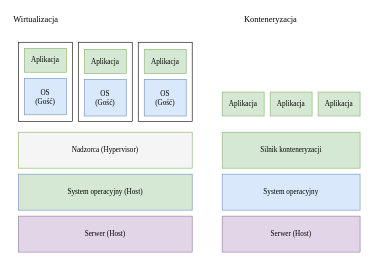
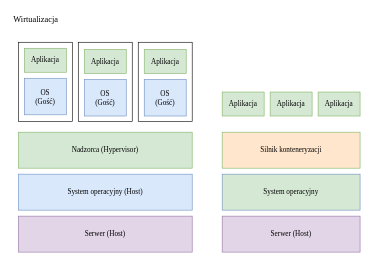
node "Konteneryzacja": removed
node "Nadzorca (Hypervisor)": fillcolor #f5f5f5 -> #d5e8d4
node "Silnik konteneryzacji": fillcolor #d5e8d4 -> #ffe6cc
node "System operacyjny (Host)": fillcolor #d5e8d4 -> #dae8fc
node "System operacyjny": fillcolor #dae8fc -> #d5e8d4
